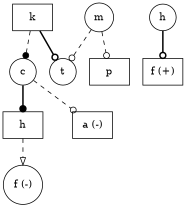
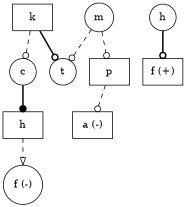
edge "k" -> "c": arrowhead dot -> odot
edge "c" -> "a (-)": now "p" -> "a (-)"
